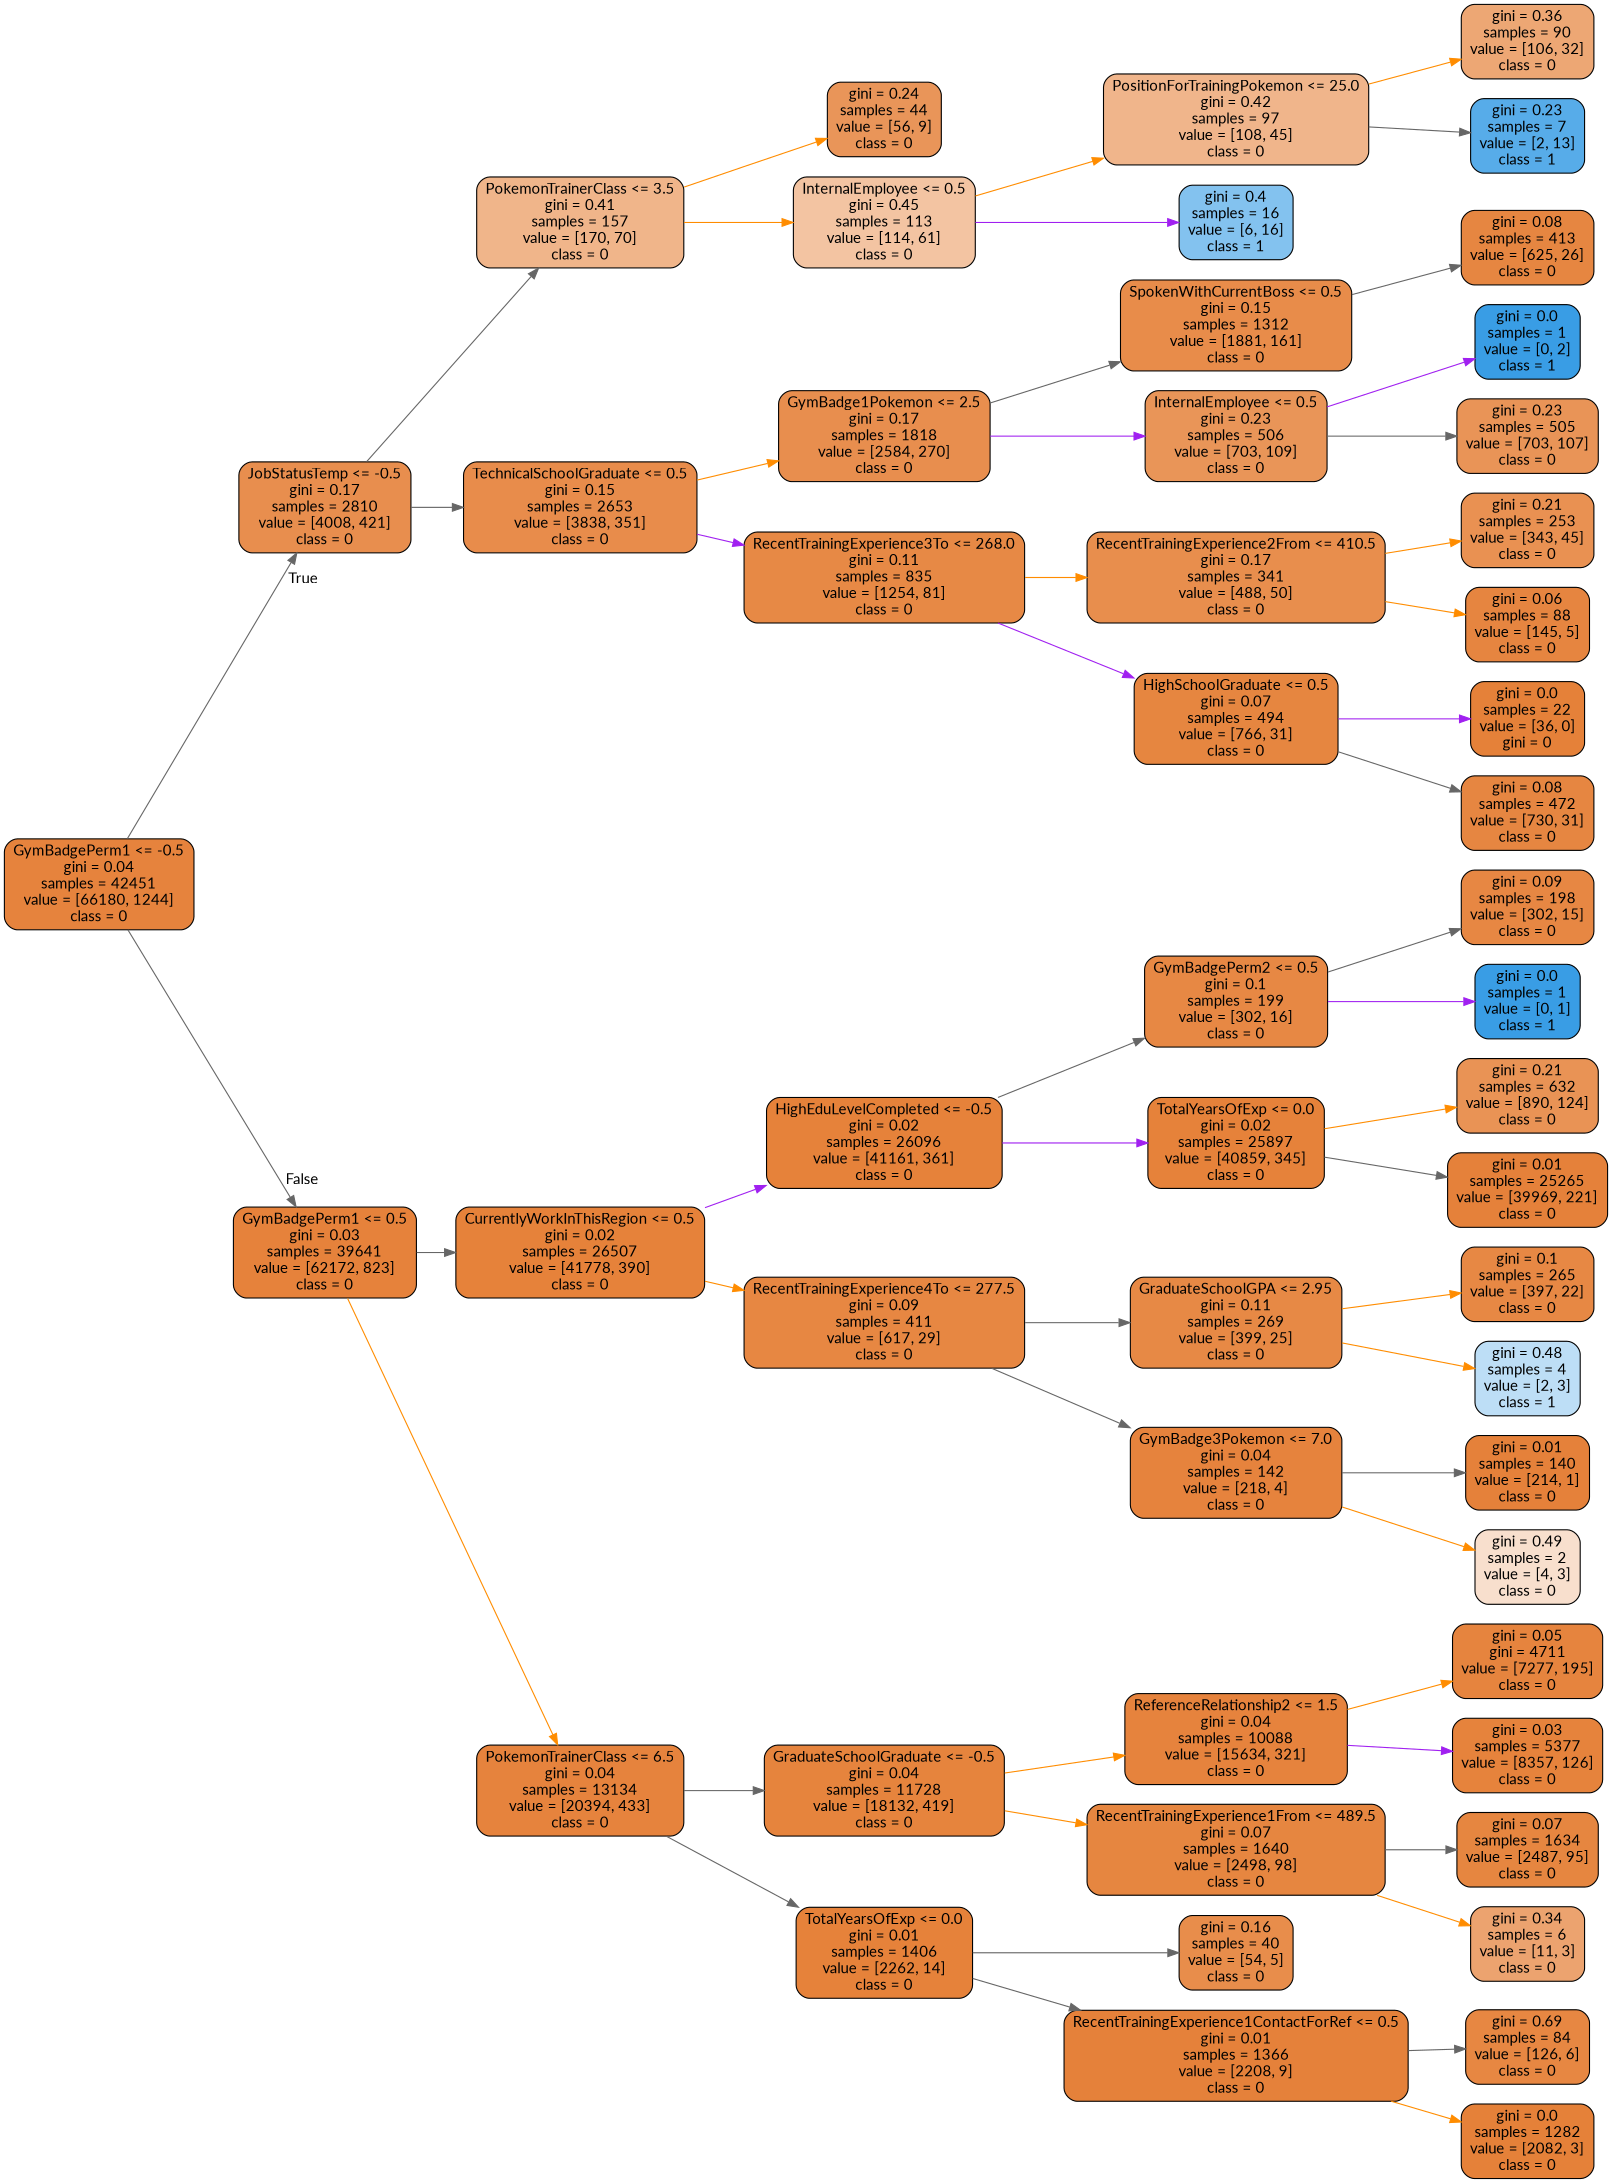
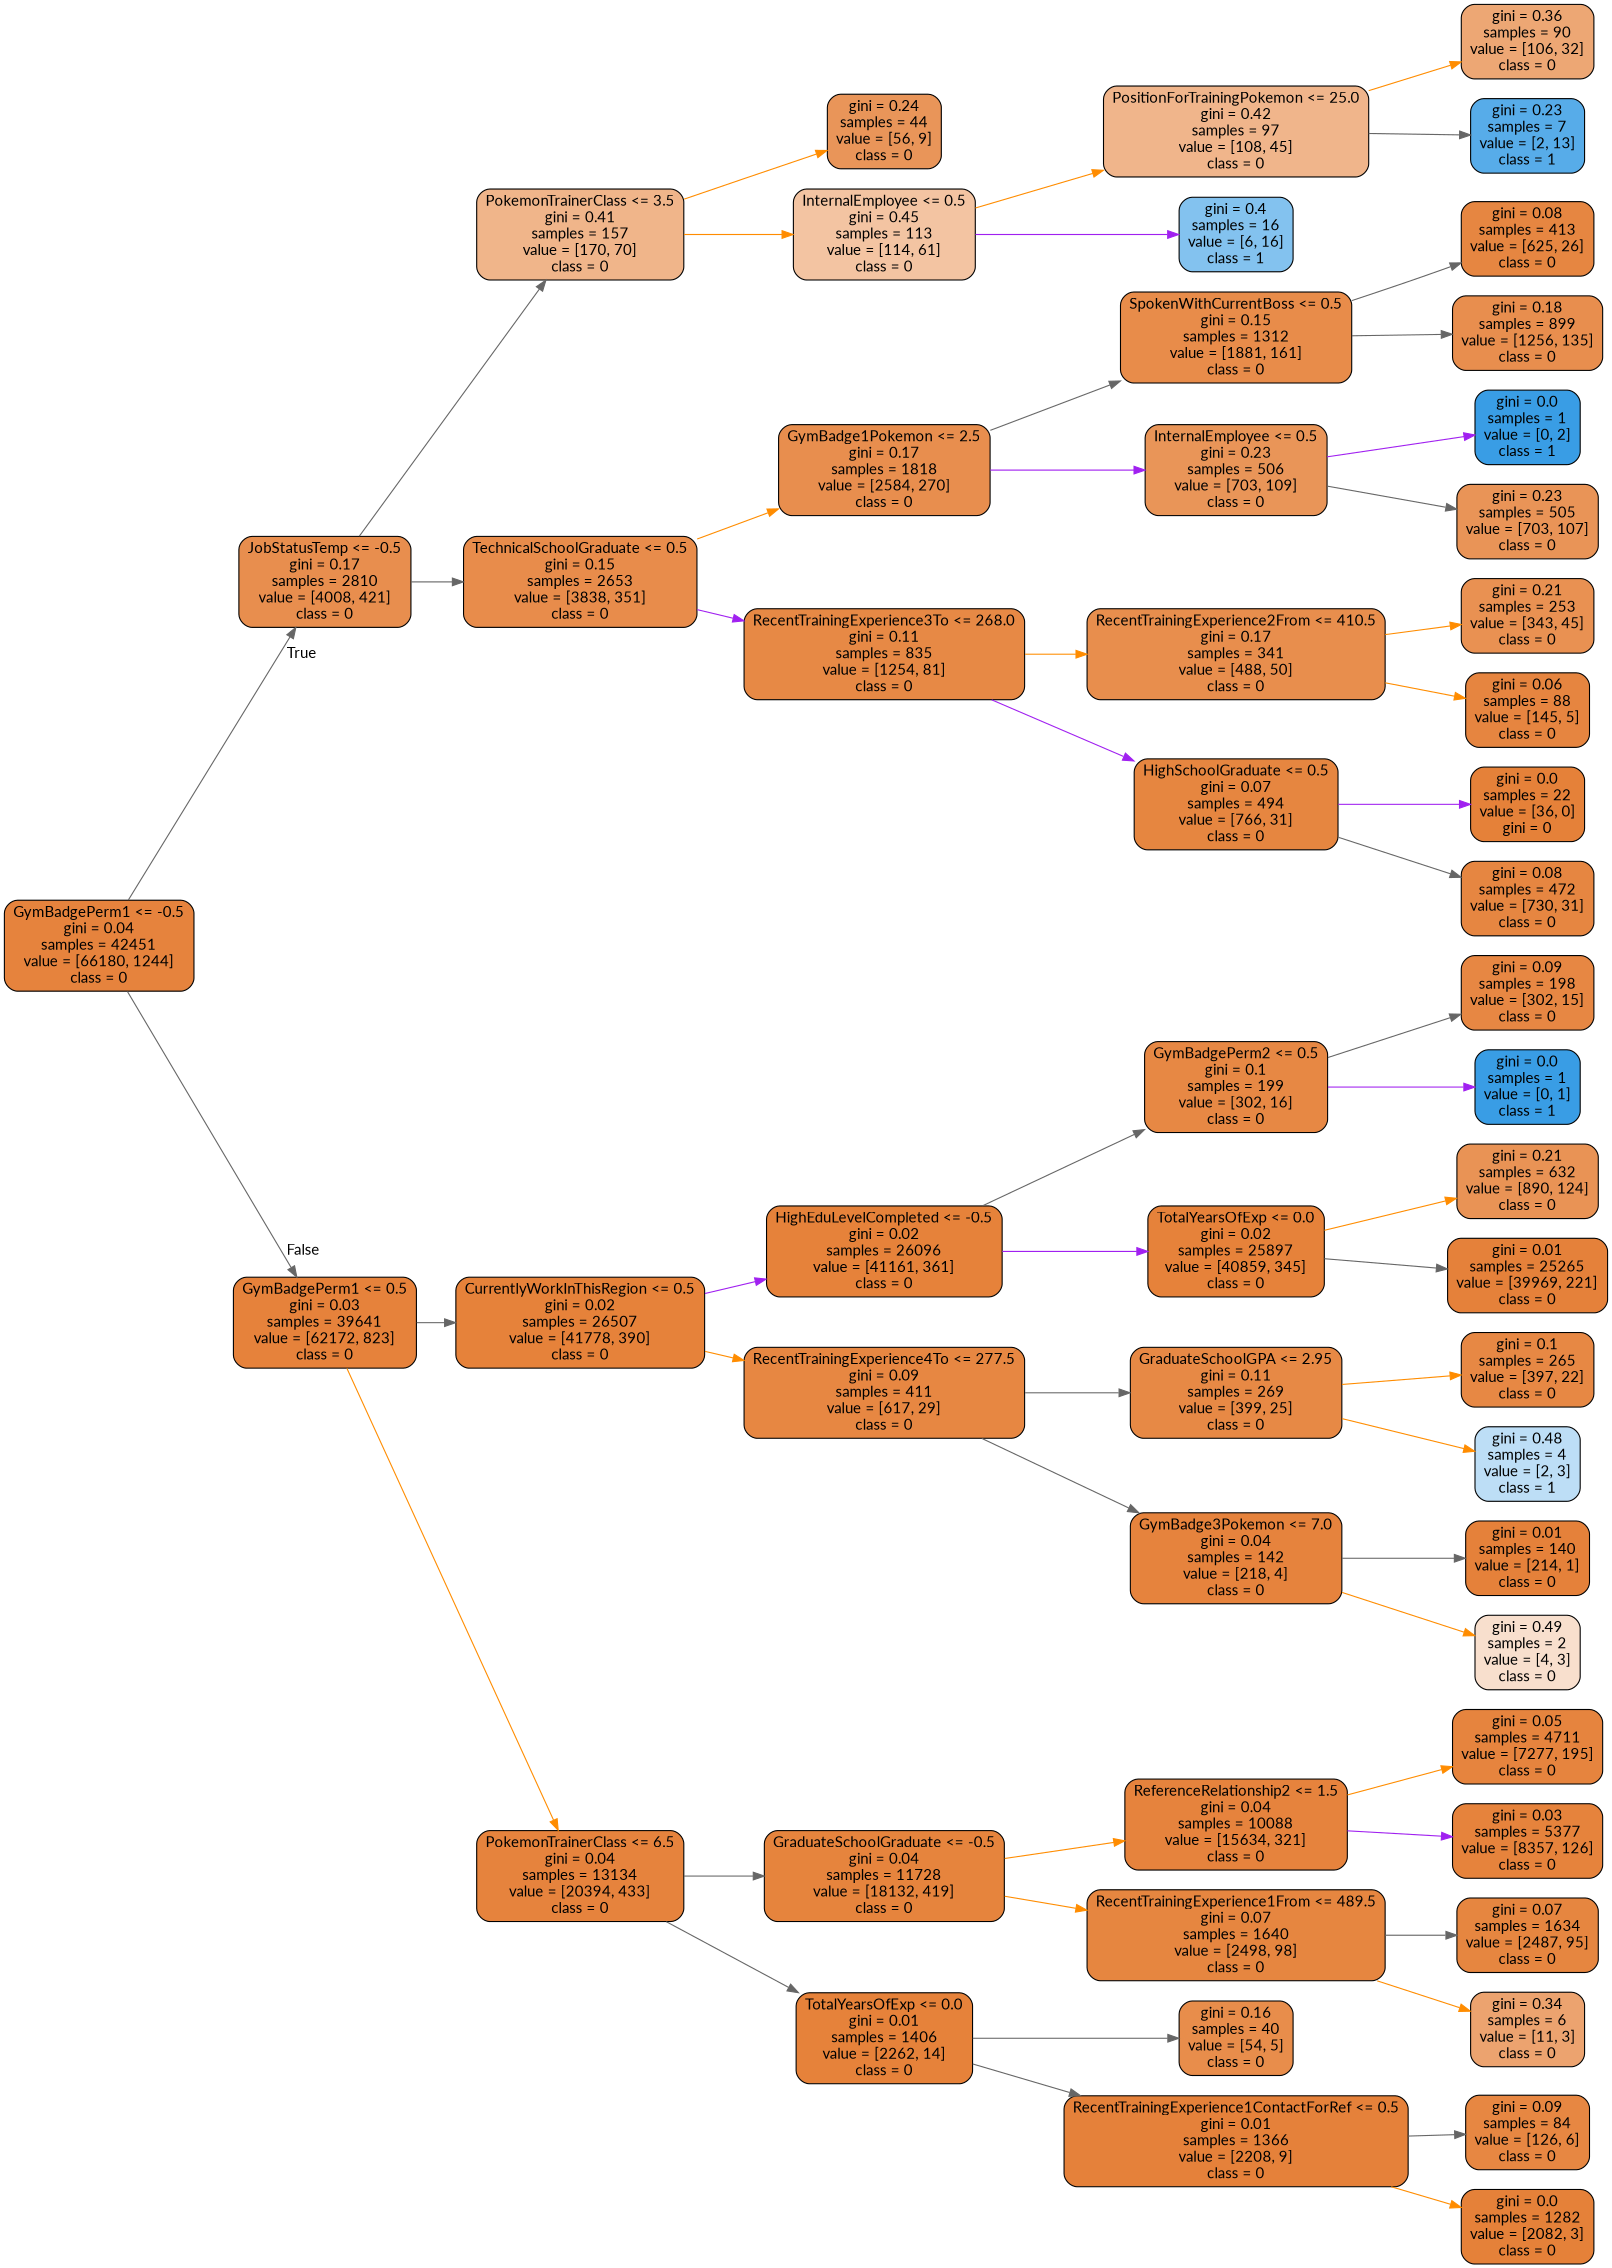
node "gini = 0.18 samples = 899 value = [1256, 135] class = 0": added
node "gini = 0.05 gini = 4711 value = [7277, 195] class = 0": label "gini = 0.05 gini = 4711 value = [7277, 195] class = 0" -> "gini = 0.05 samples = 4711 value = [7277, 195] class = 0"
node "gini = 0.69 samples = 84 value = [126, 6] class = 0": label "gini = 0.69 samples = 84 value = [126, 6] class = 0" -> "gini = 0.09 samples = 84 value = [126, 6] class = 0"
